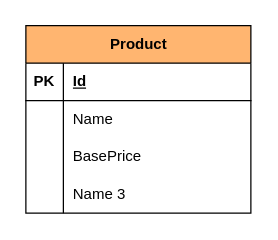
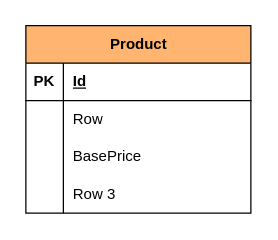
node "Name": label "Name" -> "Row"
node "Name 3": label "Name 3" -> "Row 3"
